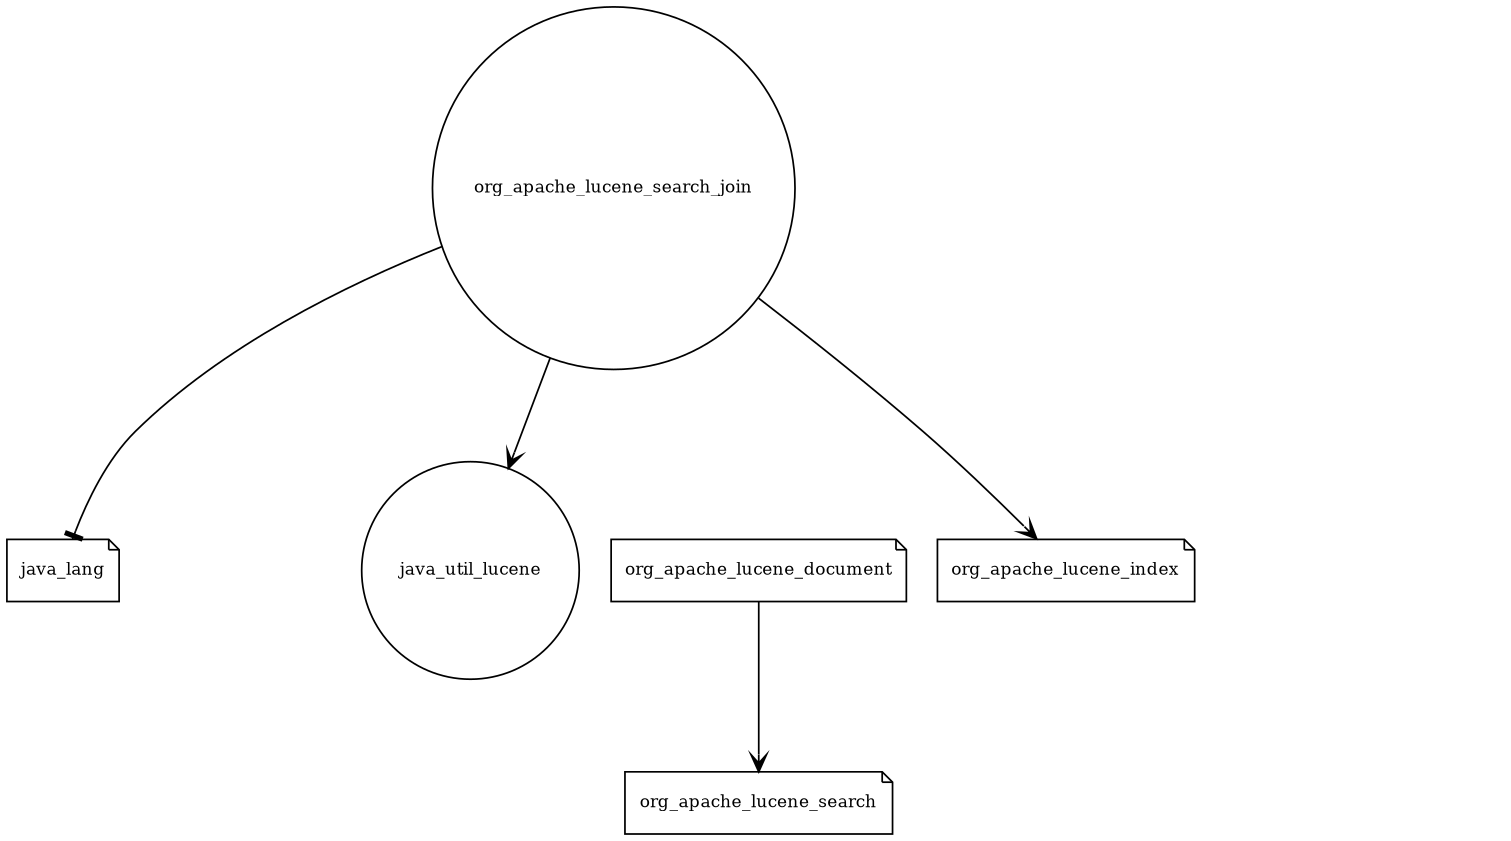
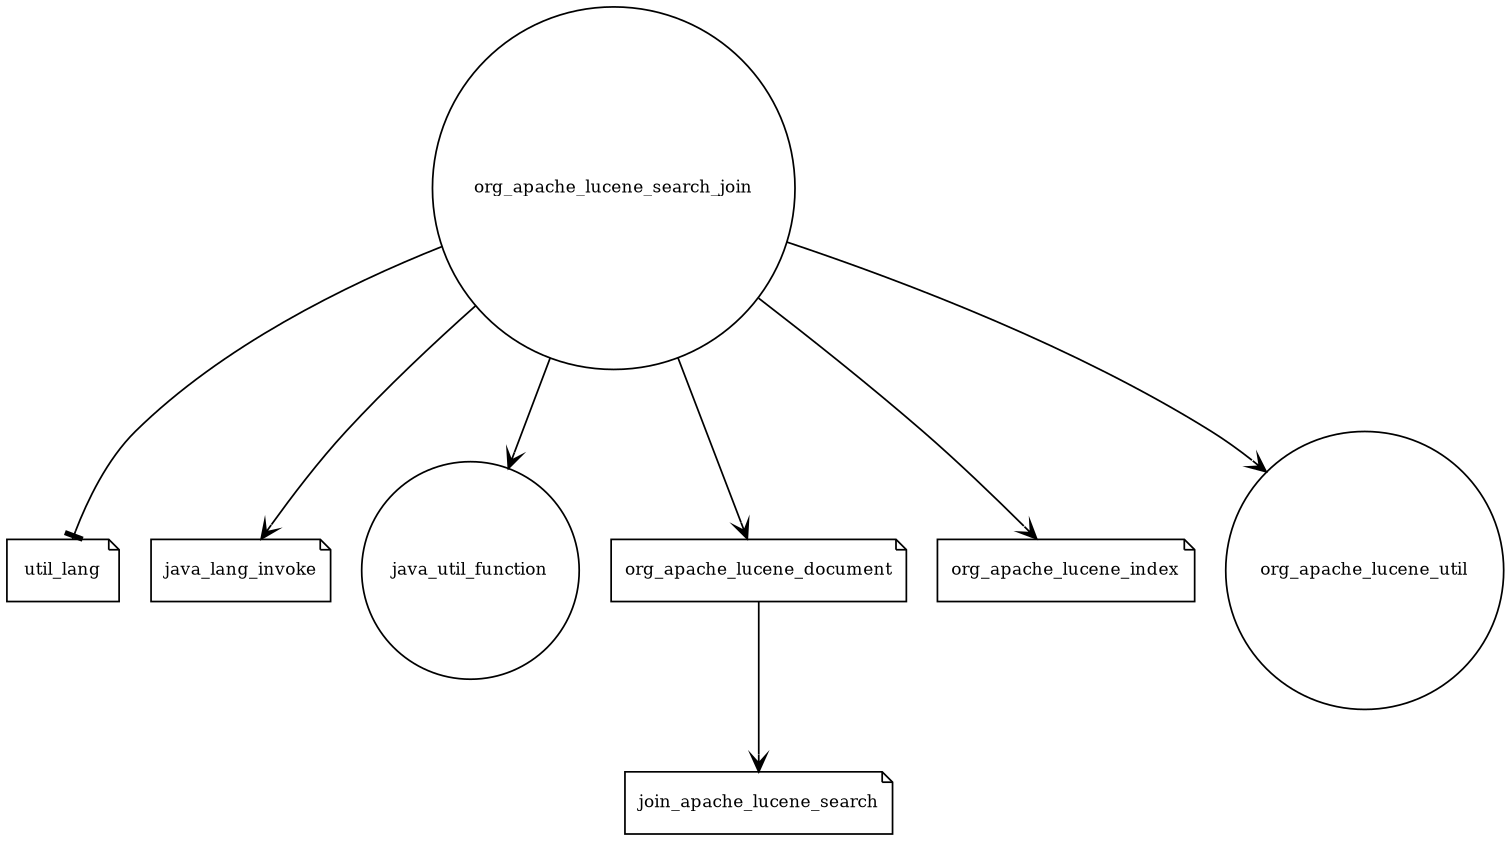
edge "org_apache_lucene_search_join" -> "org_apache_lucene_document": added
node "java_lang": label "java_lang" -> "util_lang"
node "java_lang_invoke": added
node "java_util_lucene": label "java_util_lucene" -> "java_util_function"
node "org_apache_lucene_util": added
node "org_apache_lucene_search": label "org_apache_lucene_search" -> "join_apache_lucene_search"
